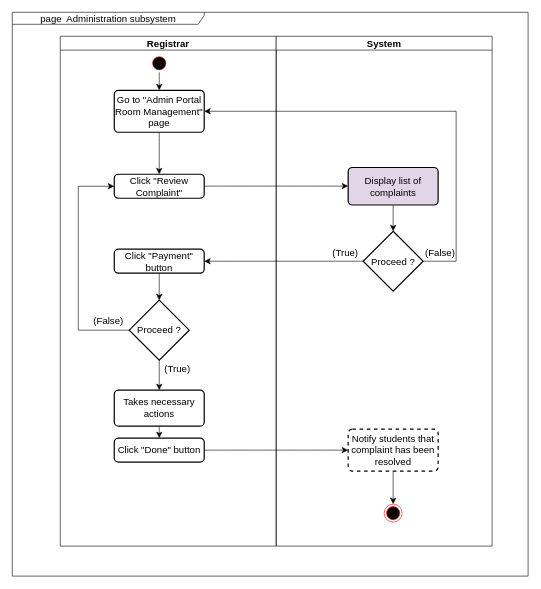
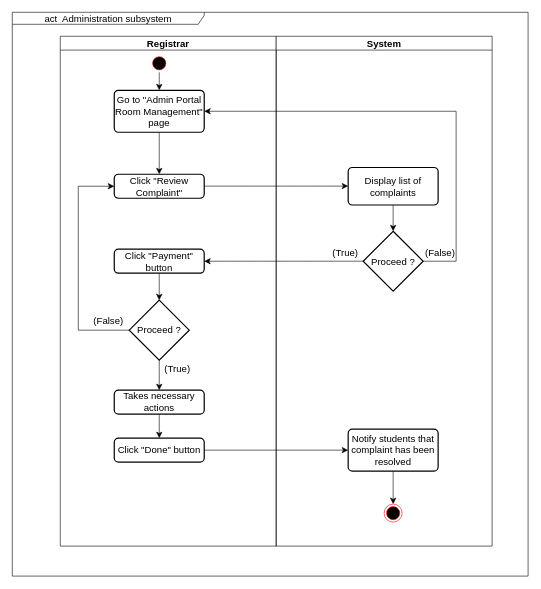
node "page Administration subsystem": label "page Administration subsystem" -> "act Administration subsystem"
node "Display list of complaints": fillcolor #e1d5e7 -> #ffffff
node "Takes necessary actions": size 90x36 -> 90x24
node "Notify students that complaint has been resolved": style dashed -> solid
